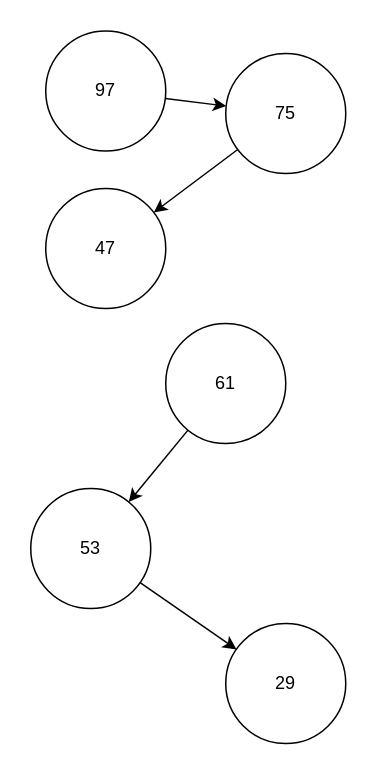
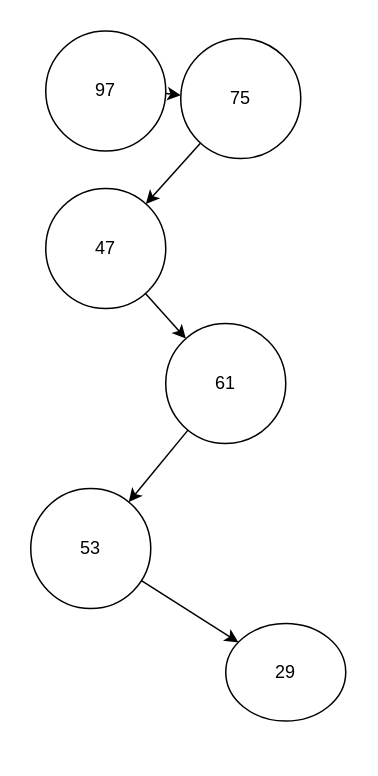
node "75": moved (286, 113) -> (241, 98)
edge "47" -> "61": added
node "29": size 120x120 -> 120x98
